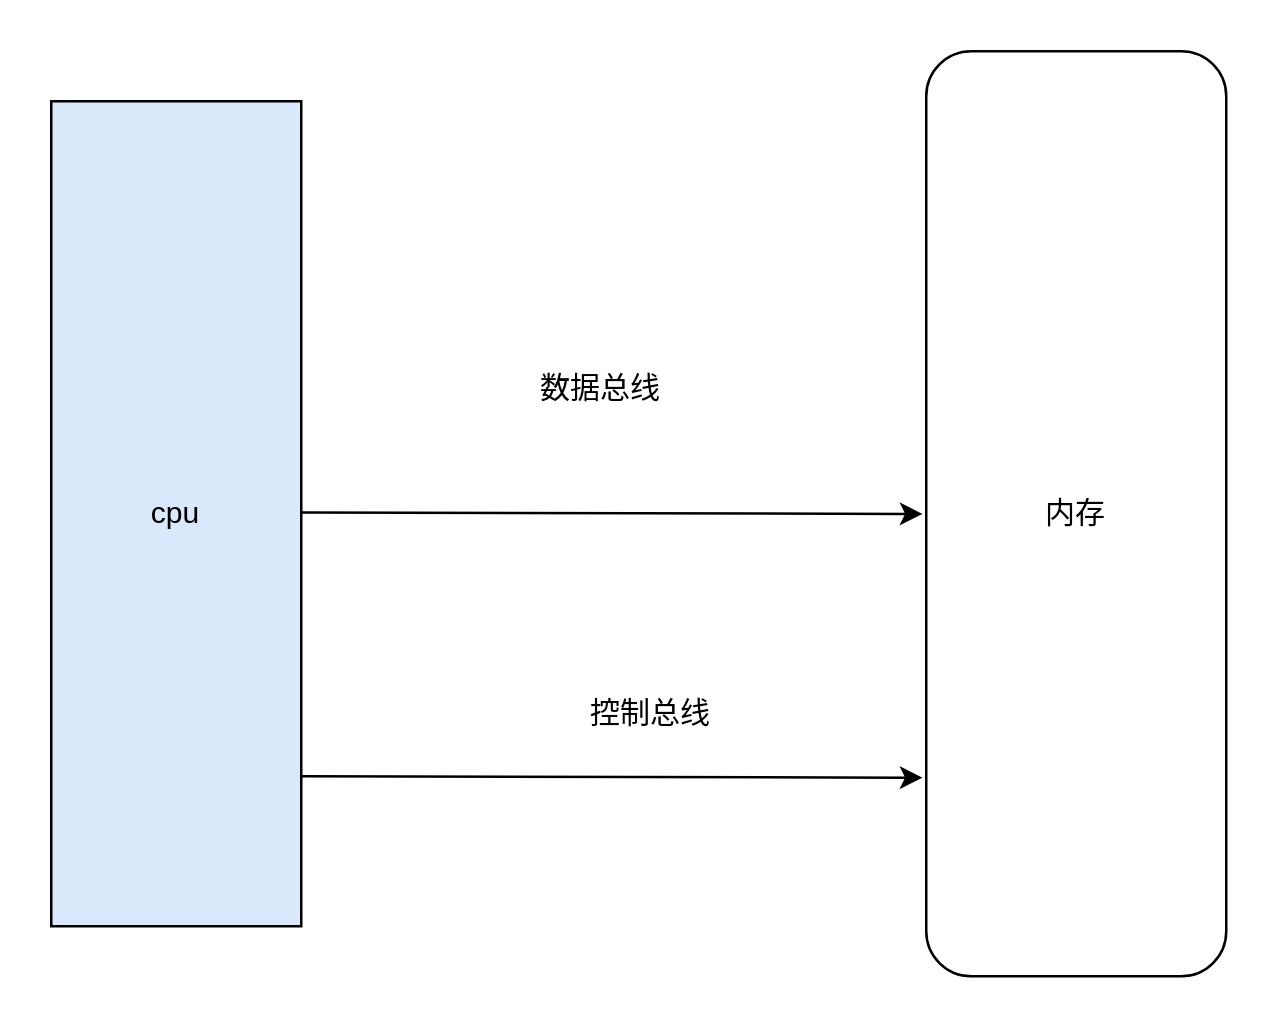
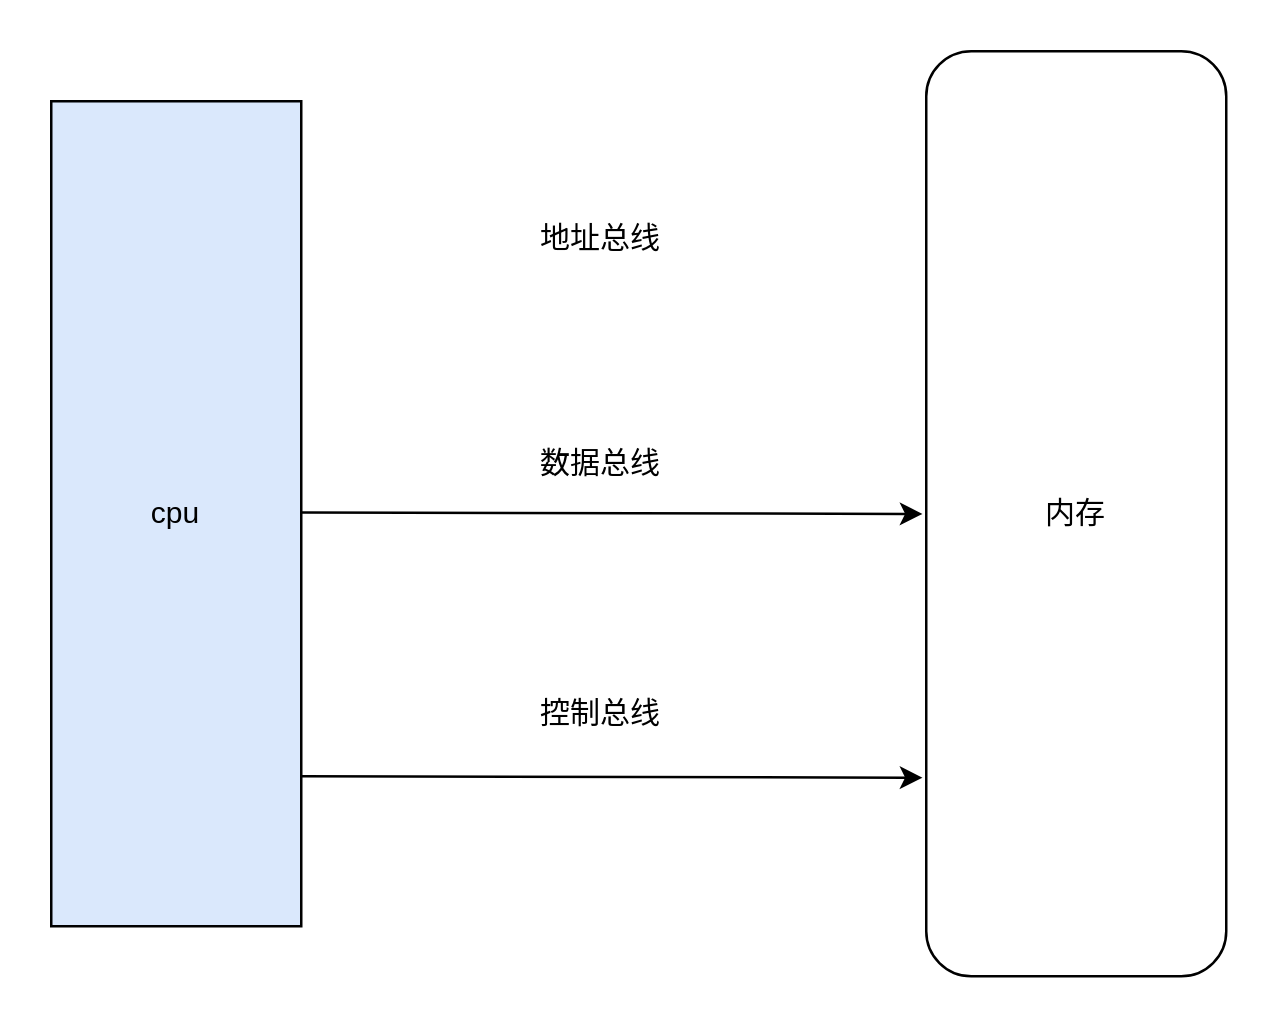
node "地址总线": added
node "数据总线": moved (601, 389) -> (601, 464)
node "控制总线": moved (651, 714) -> (601, 714)
